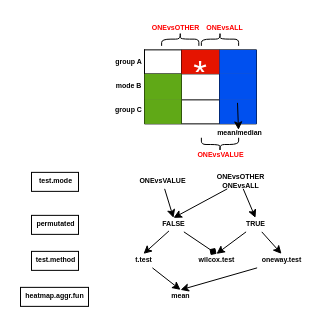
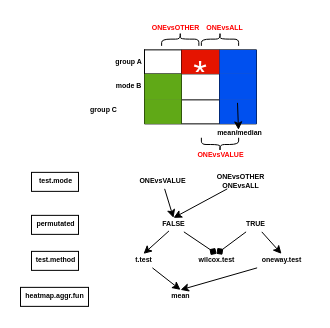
node "group C": moved (128, 111) -> (103, 111)
edge "ONEvsOTHER ONEvsALL" -> "TRUE": removed
edge "TRUE" -> "wilcox.test": arrowhead classic -> diamond
